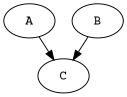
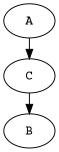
edge "B" -> "C": reversed
